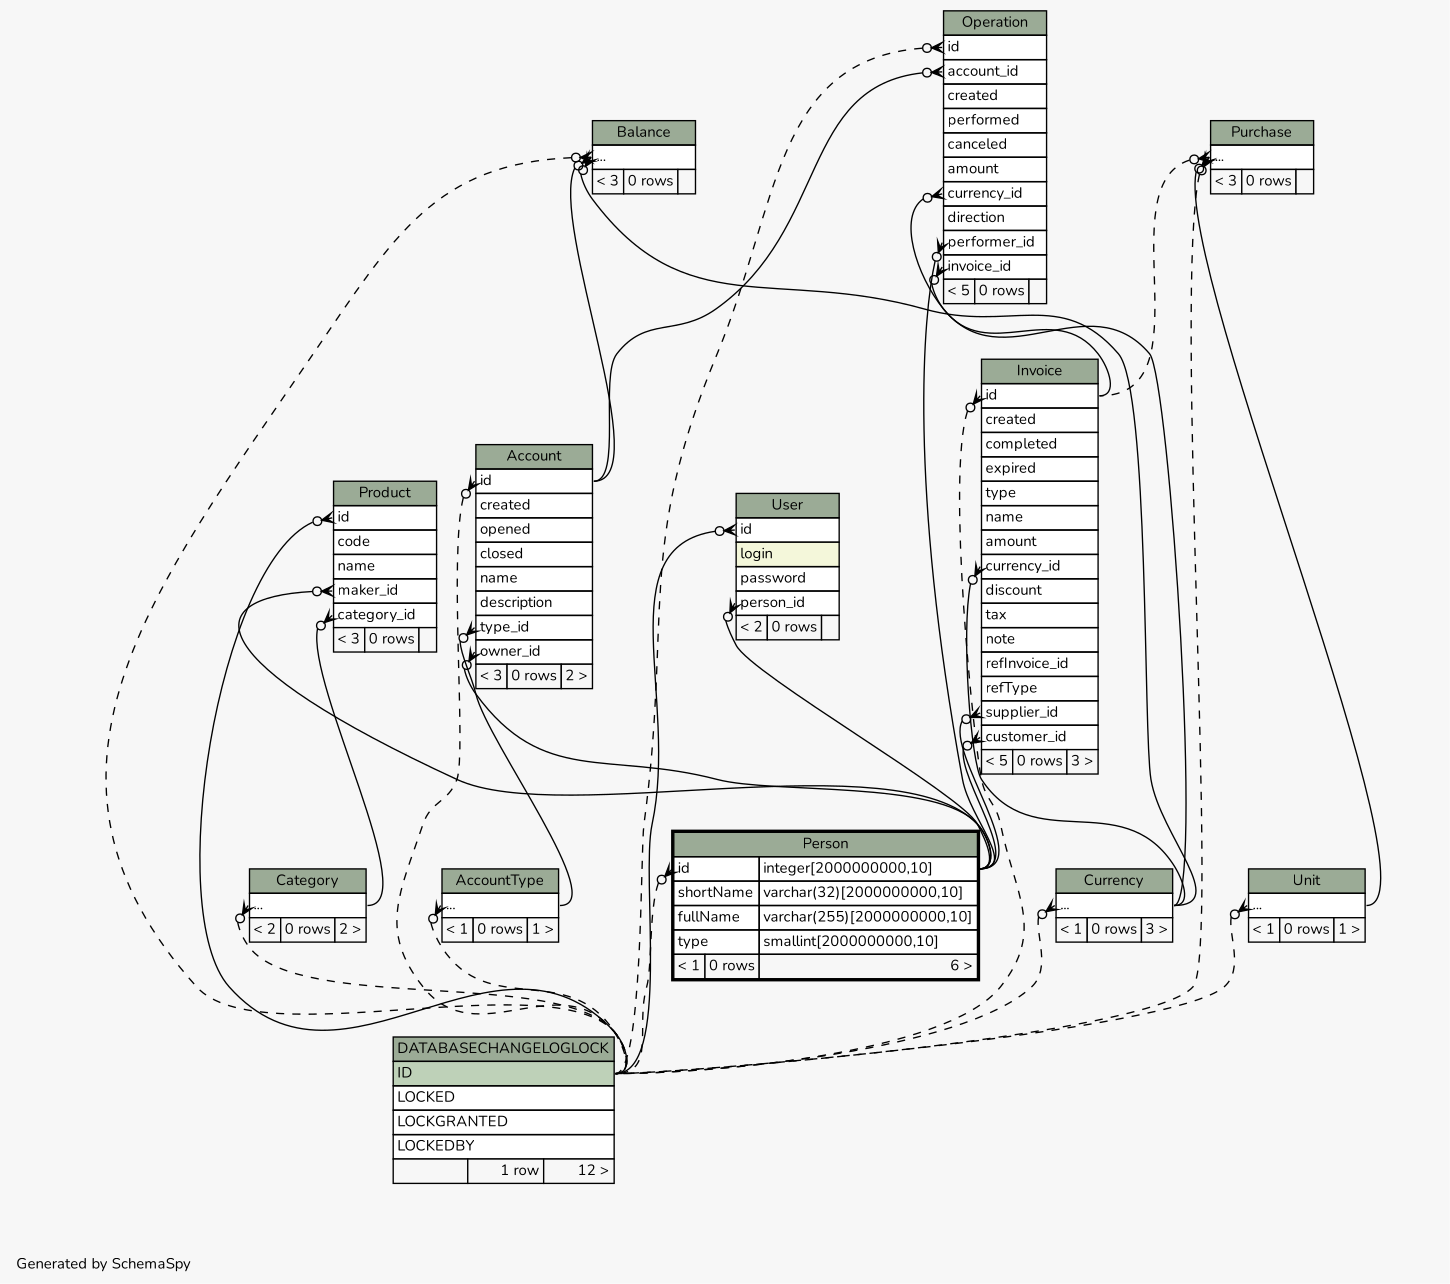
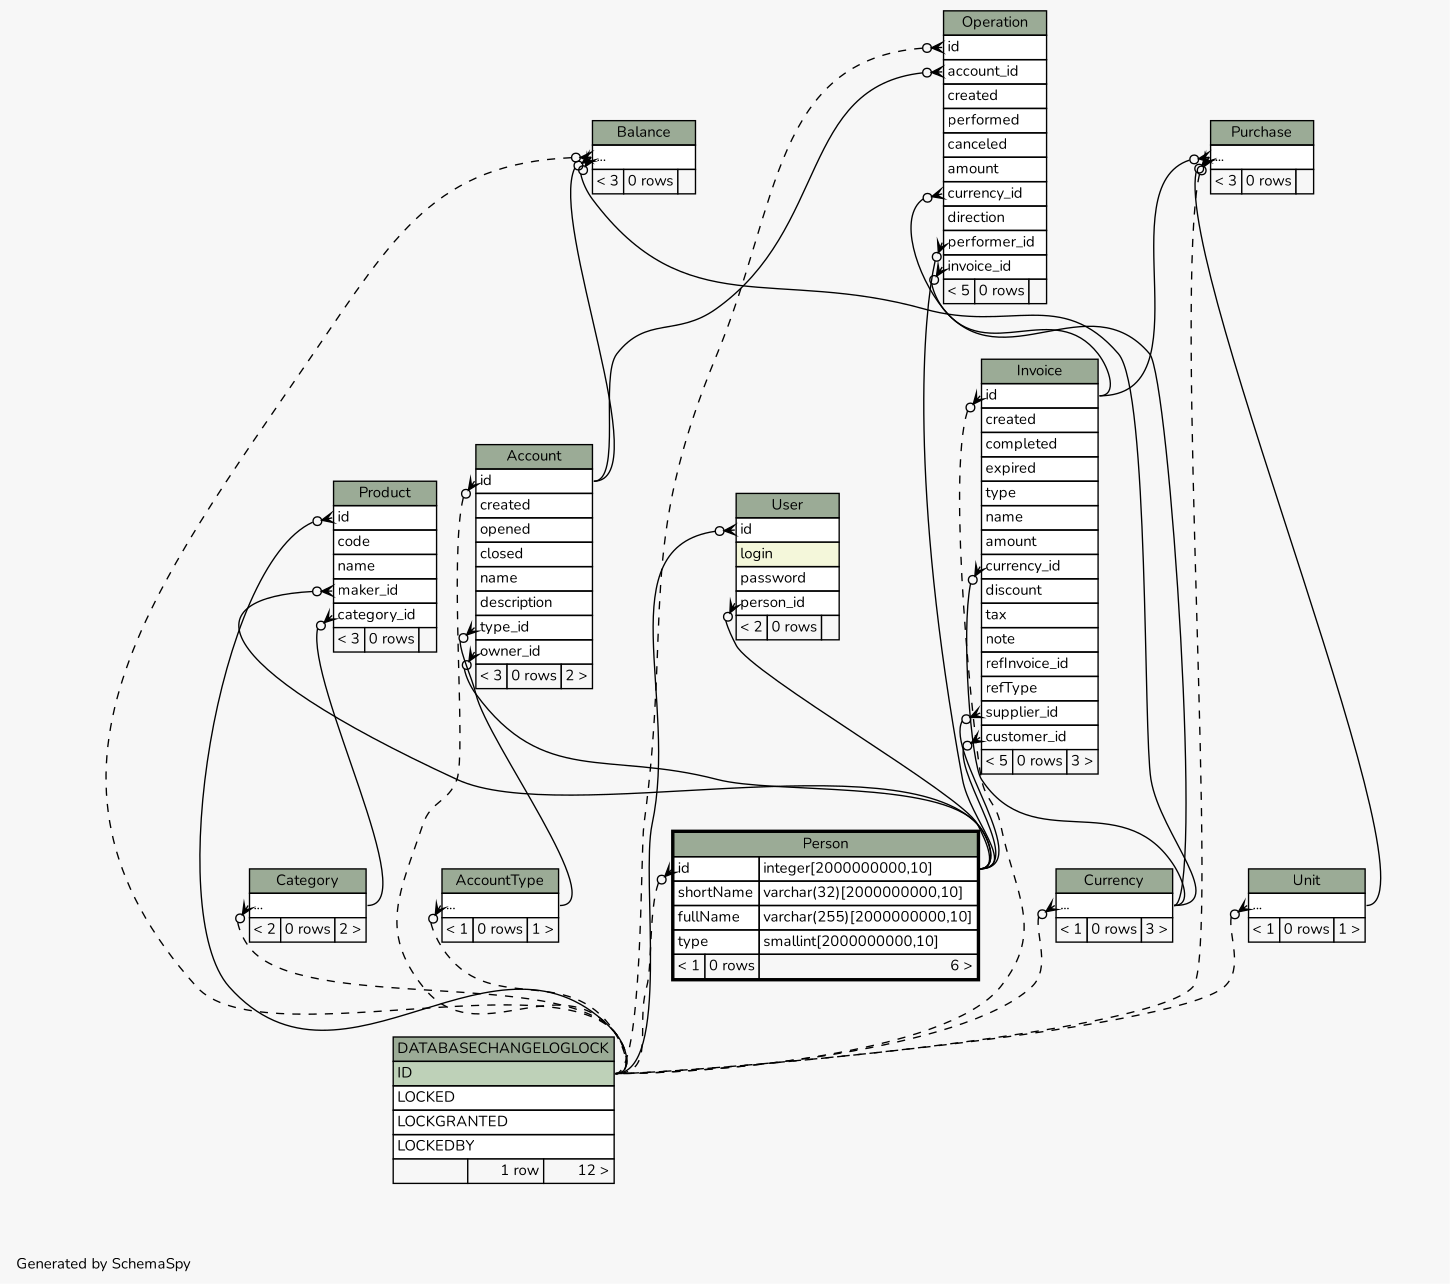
edge "Invoice" -> "Purchase": style dashed -> solid
